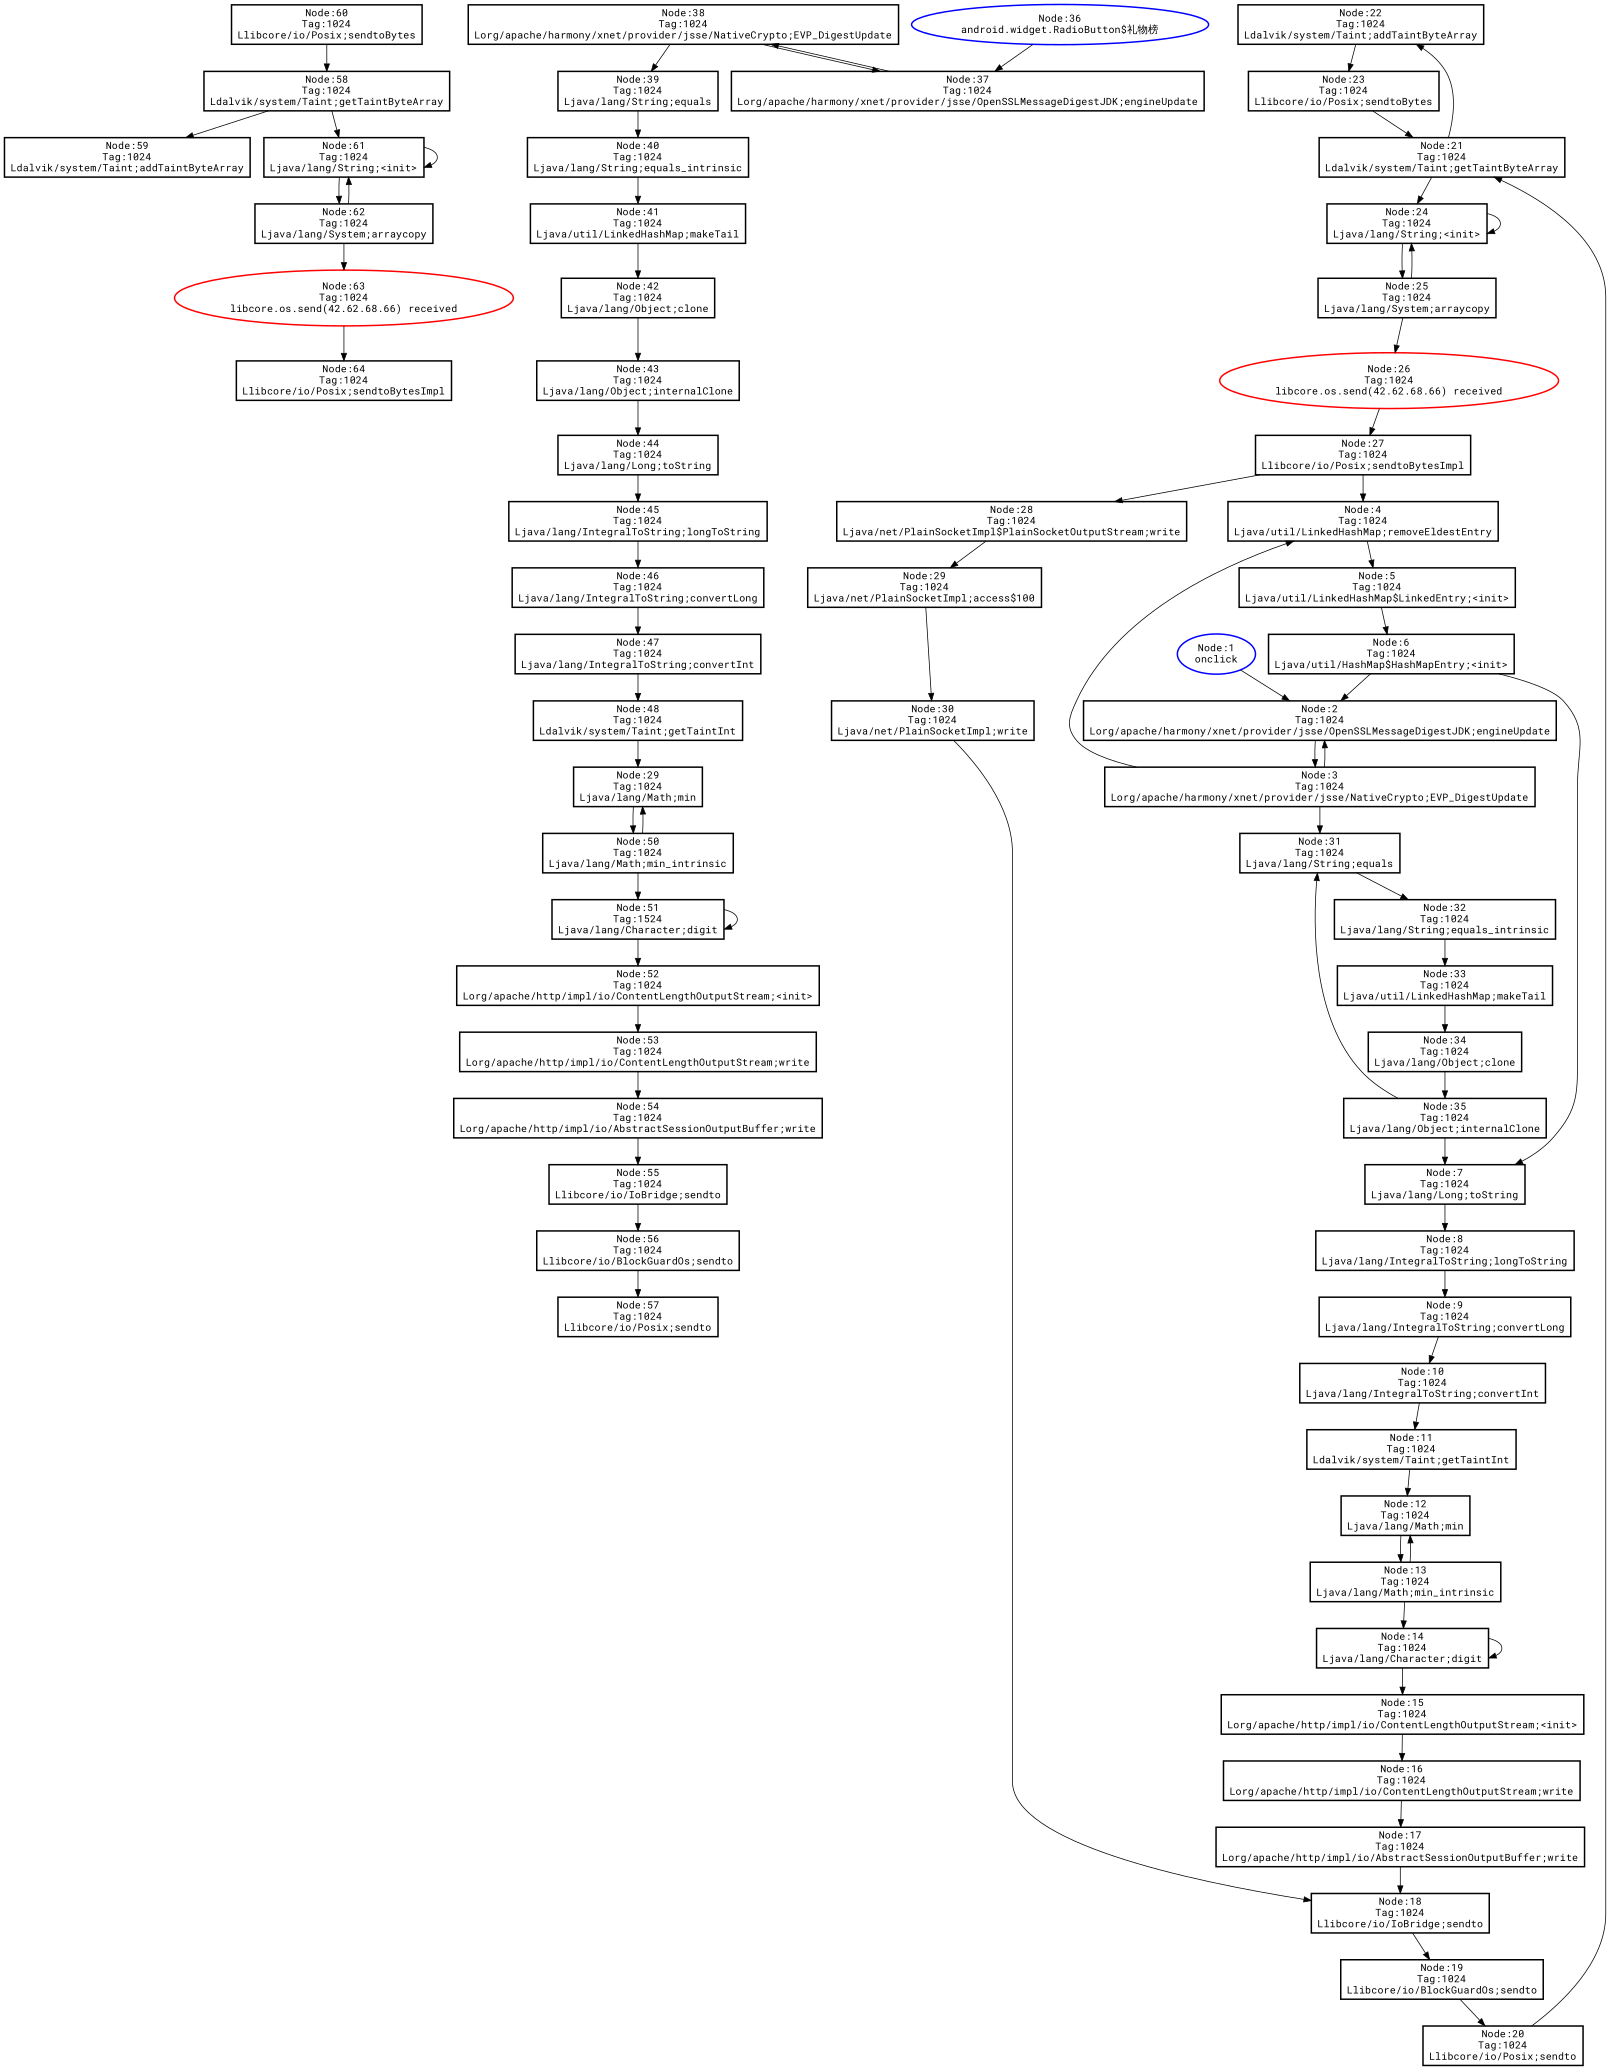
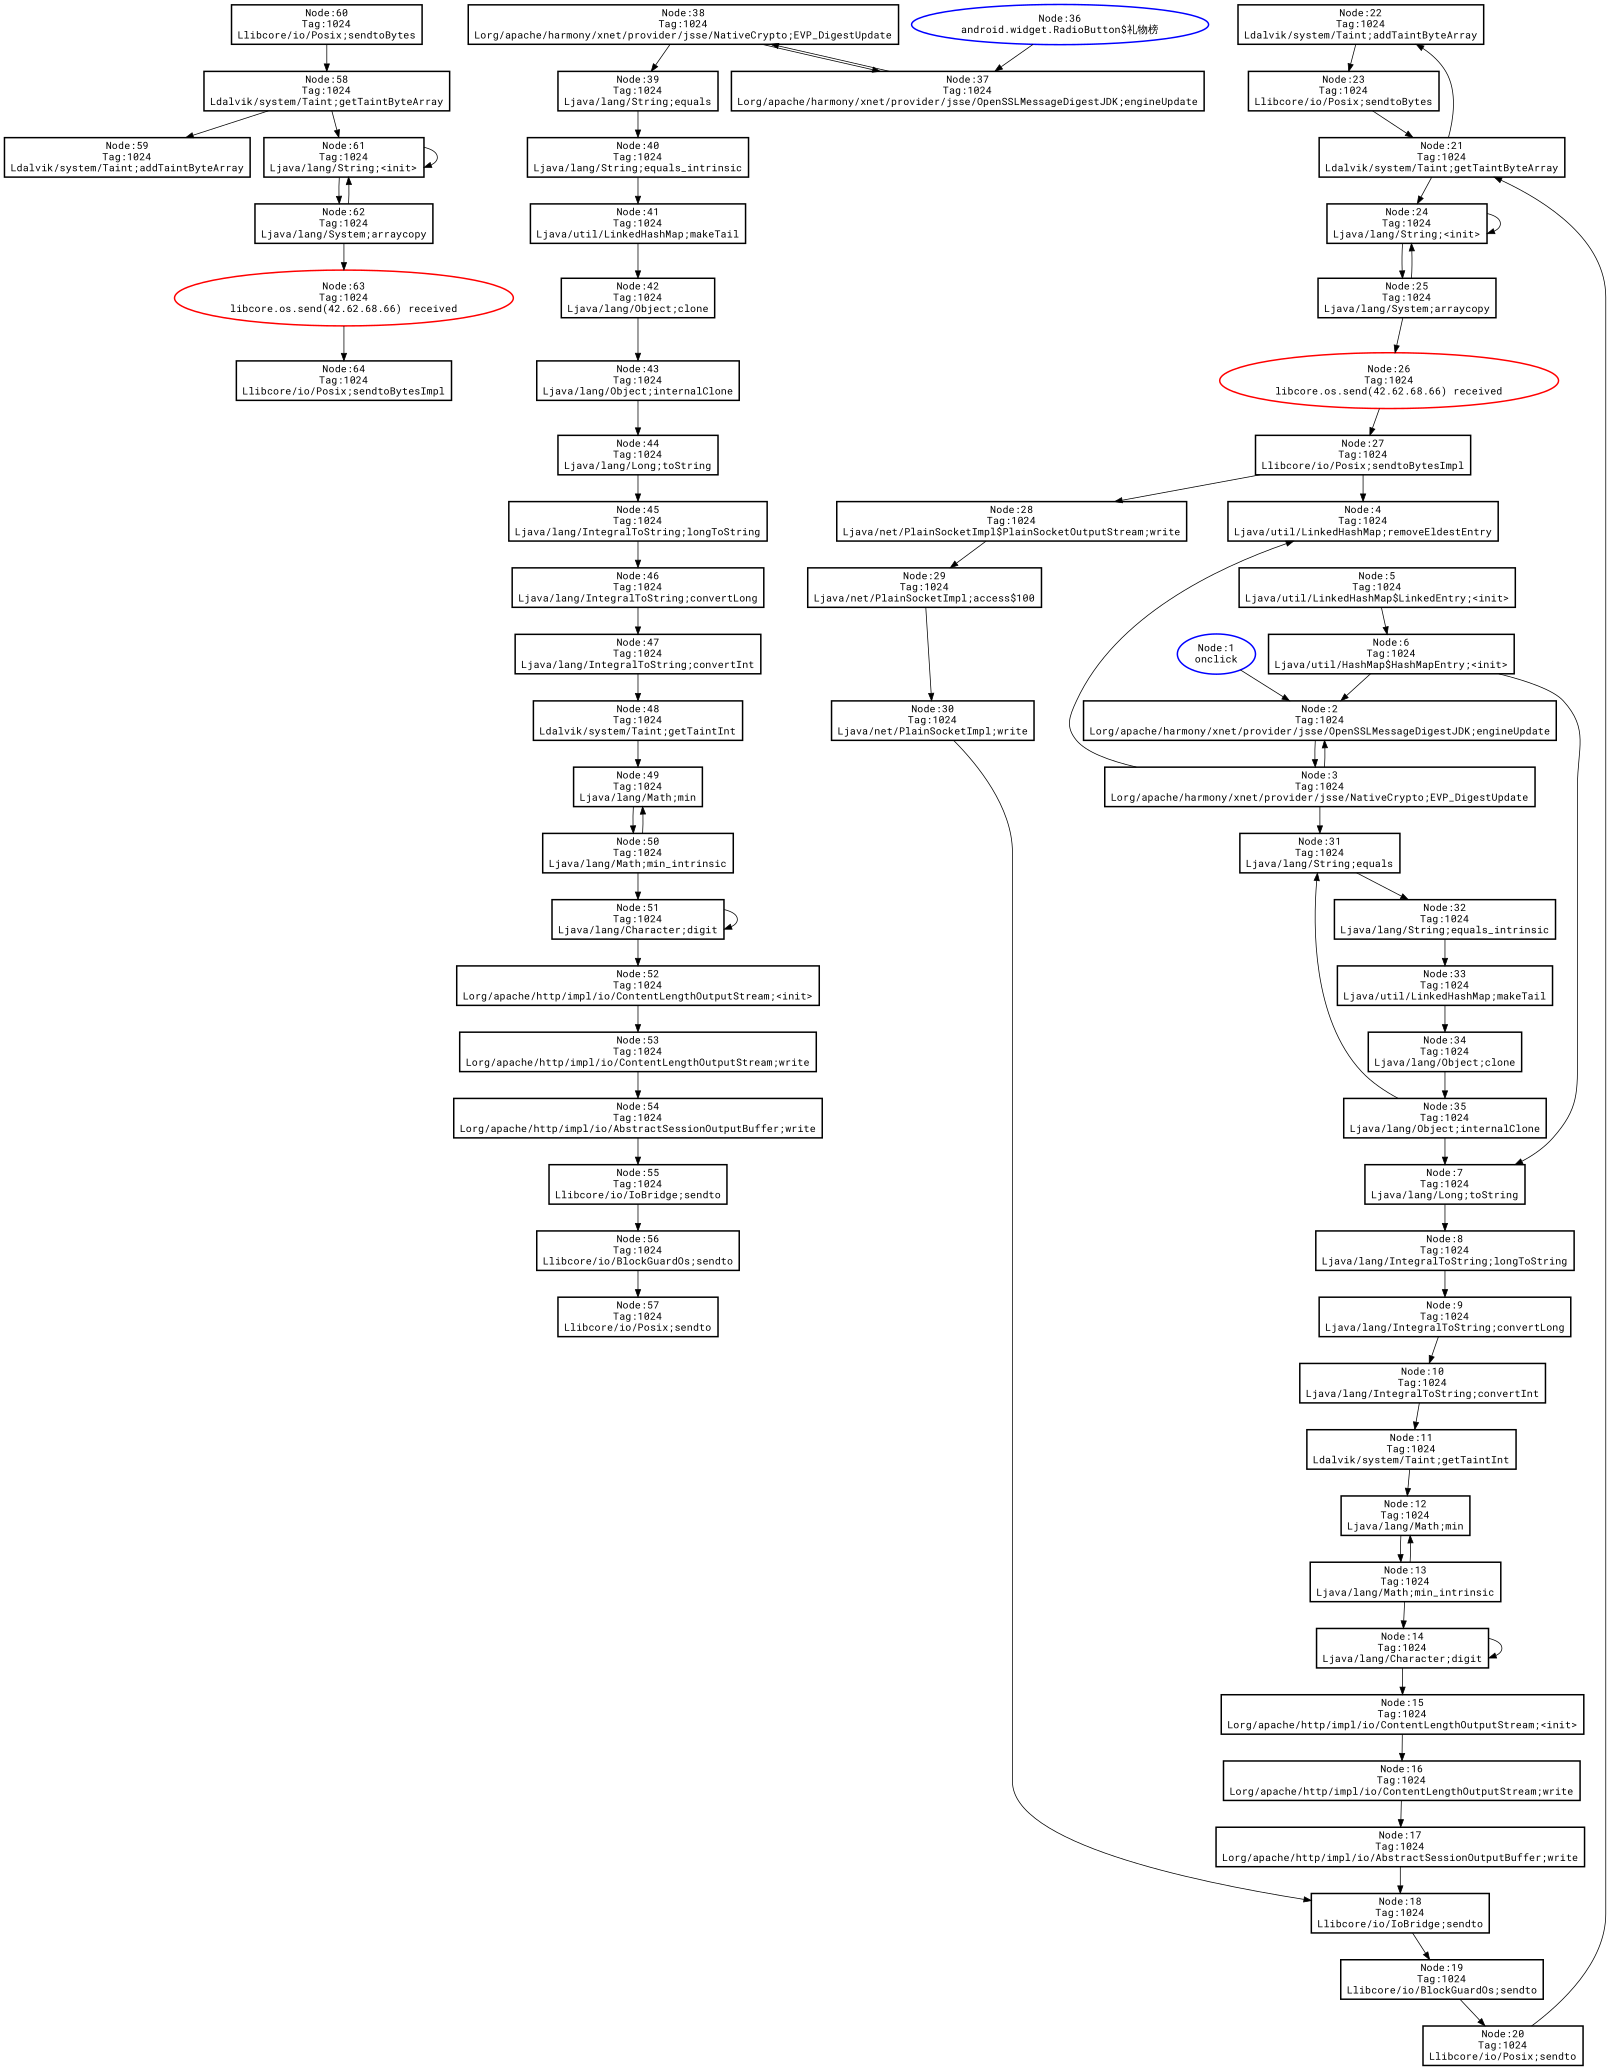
edge "Node:4 Tag:1024 Ljava/util/LinkedHashMap;removeEldestEntry" -> "Node:5 Tag:1024 Ljava/util/LinkedHashMap$LinkedEntry;<init>": removed
node "Node:29 Tag:1024 Ljava/lang/Math;min": label "Node:29 Tag:1024 Ljava/lang/Math;min" -> "Node:49 Tag:1024 Ljava/lang/Math;min"
node "Node:51 Tag:1524 Ljava/lang/Character;digit": label "Node:51 Tag:1524 Ljava/lang/Character;digit" -> "Node:51 Tag:1024 Ljava/lang/Character;digit"
